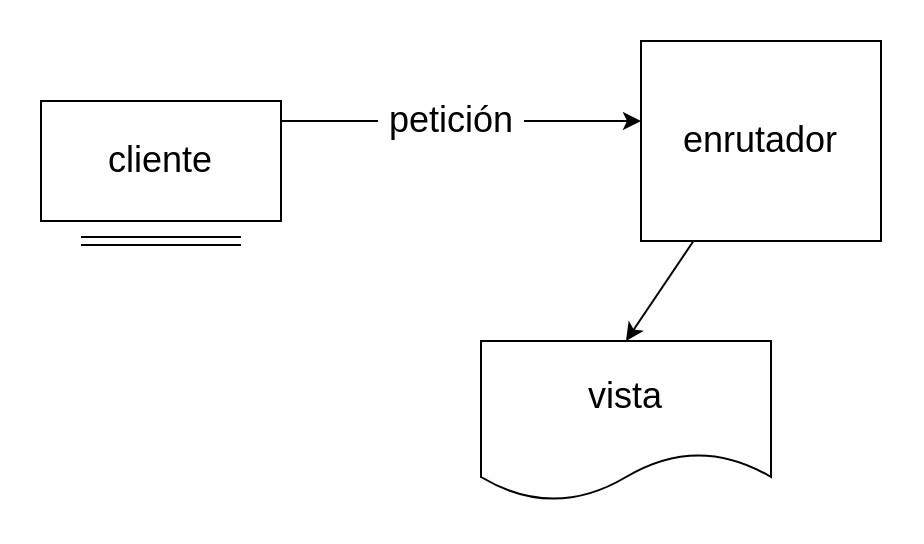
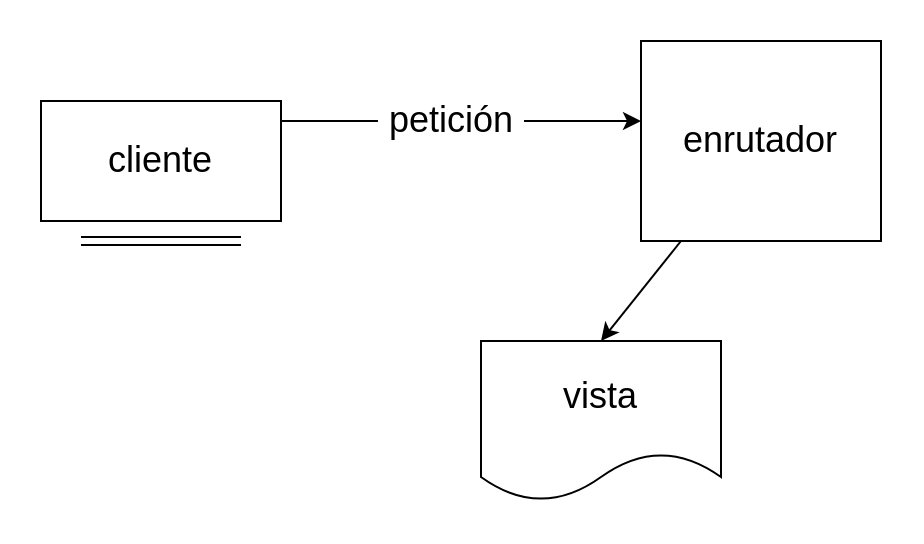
node "vista": size 290x160 -> 240x160
